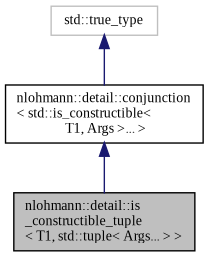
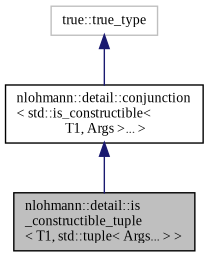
node "std::true_type": label "std::true_type" -> "true::true_type"
